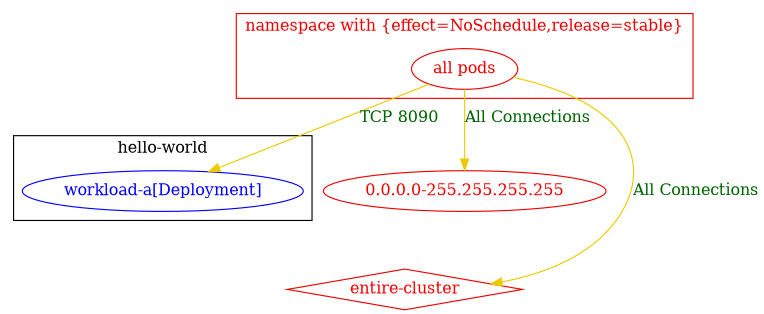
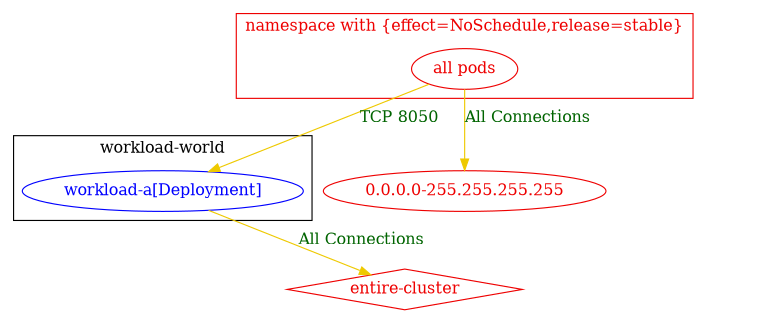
edge "all pods" -> "workload-a[Deployment]": label "TCP 8090" -> "TCP 8050"
cluster "hello-world": label "hello-world" -> "workload-world"
edge "all pods" -> "entire-cluster": now "workload-a[Deployment]" -> "entire-cluster"
